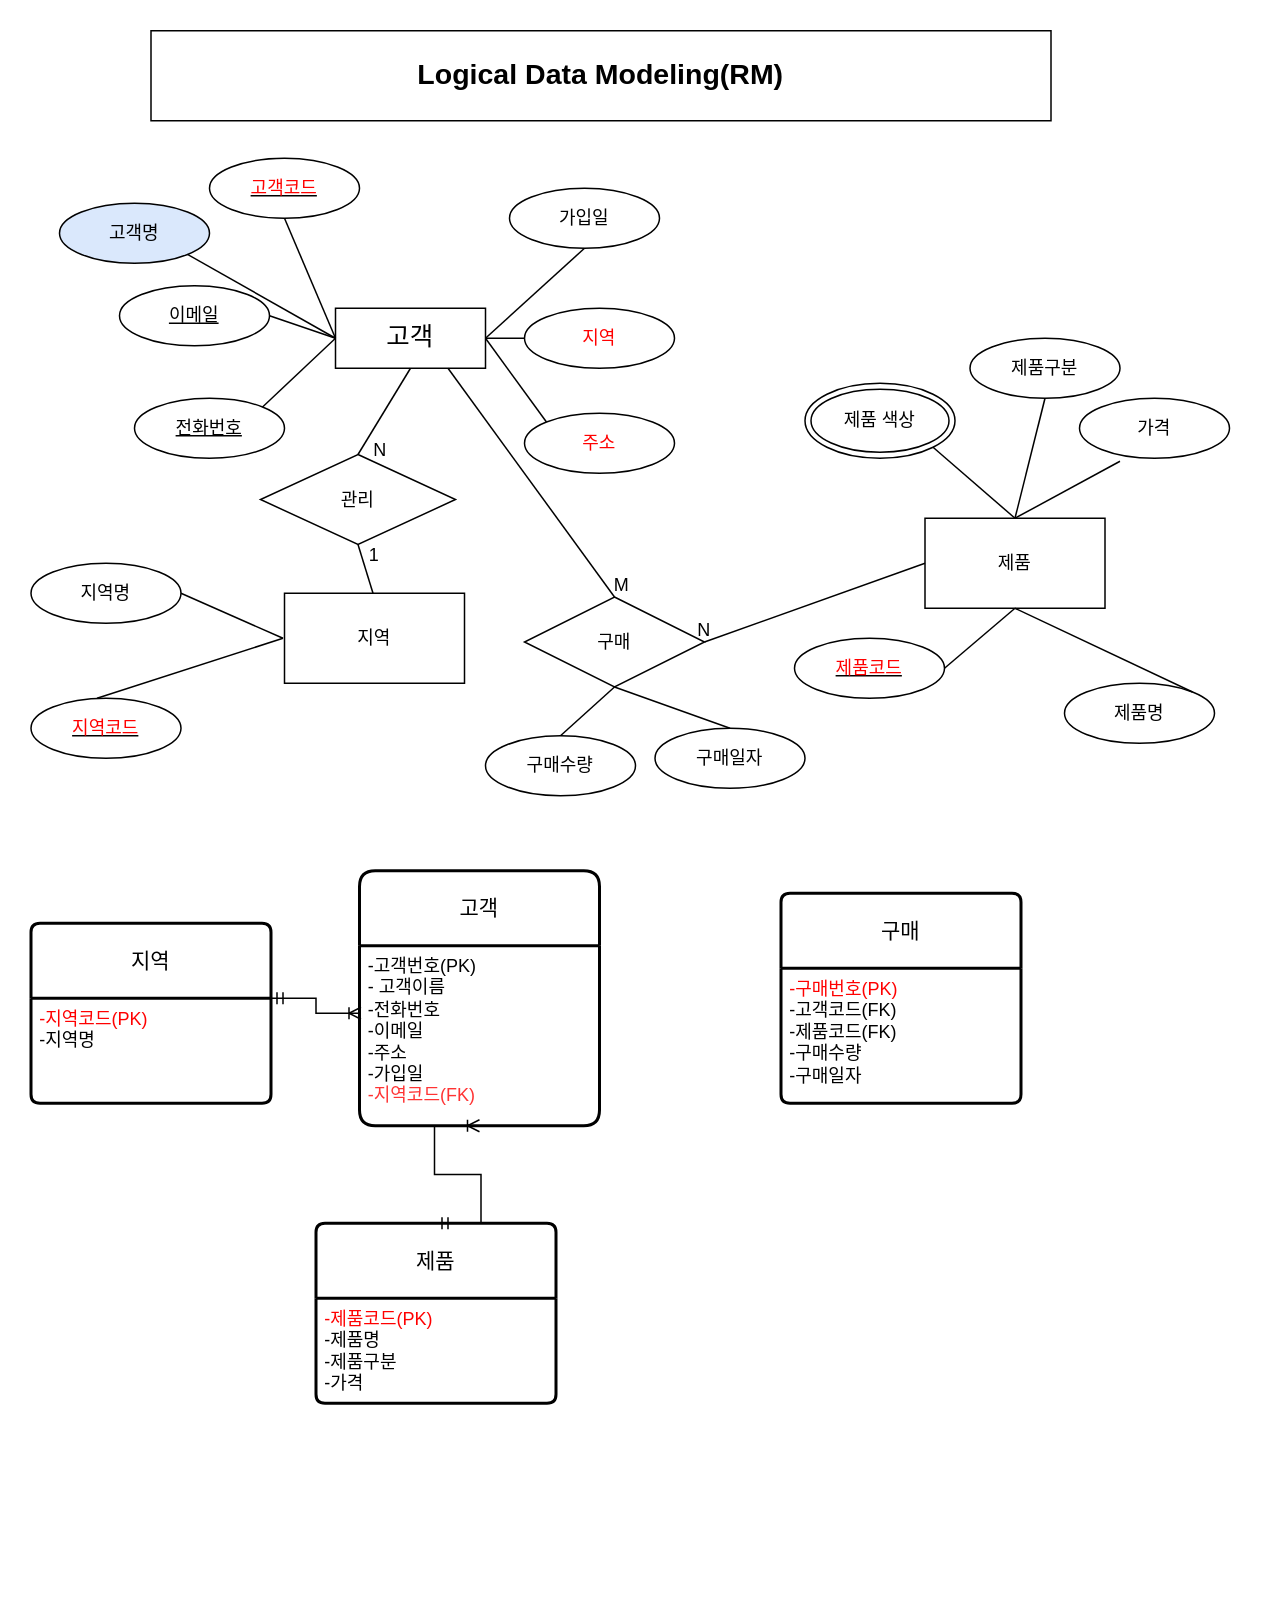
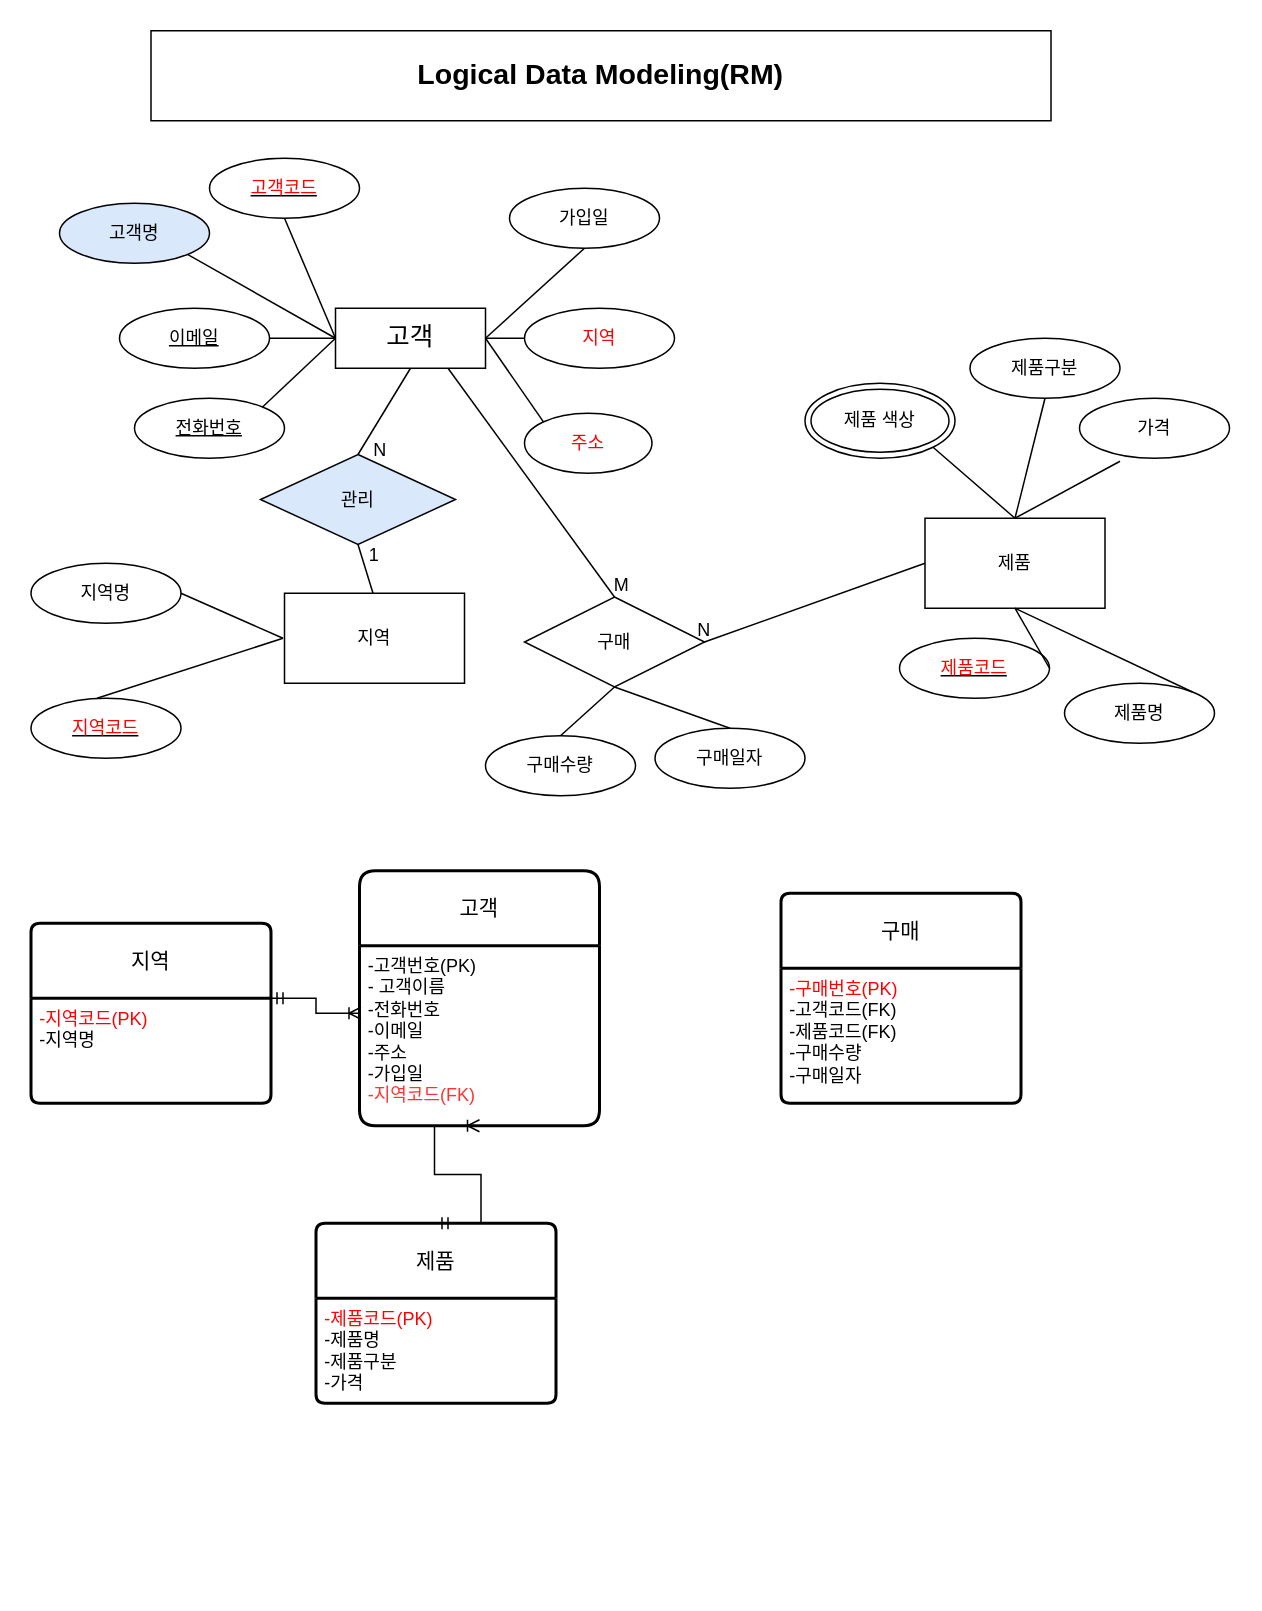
node "이메일": moved (194, 316) -> (194, 338)
node "주소": size 150x60 -> 128x60
node "관리": fillcolor #ffffff -> #dae8fc
node "제품코드": moved (869, 668) -> (974, 668)
